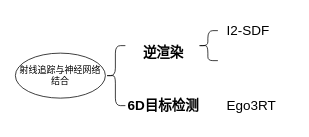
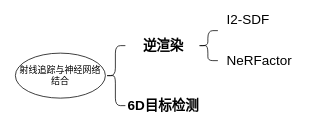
node "I2-SDF": moved (248, 30) -> (248, 19)
node "逆渲染": moved (163, 53) -> (163, 45)
node "NeRFactor": added
node "Ego3RT": removed
